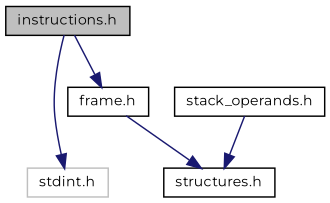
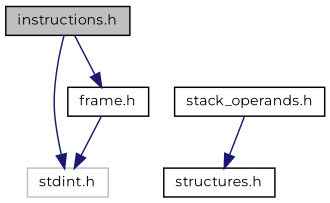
edge "frame.h" -> "structures.h": now "frame.h" -> "stdint.h"
